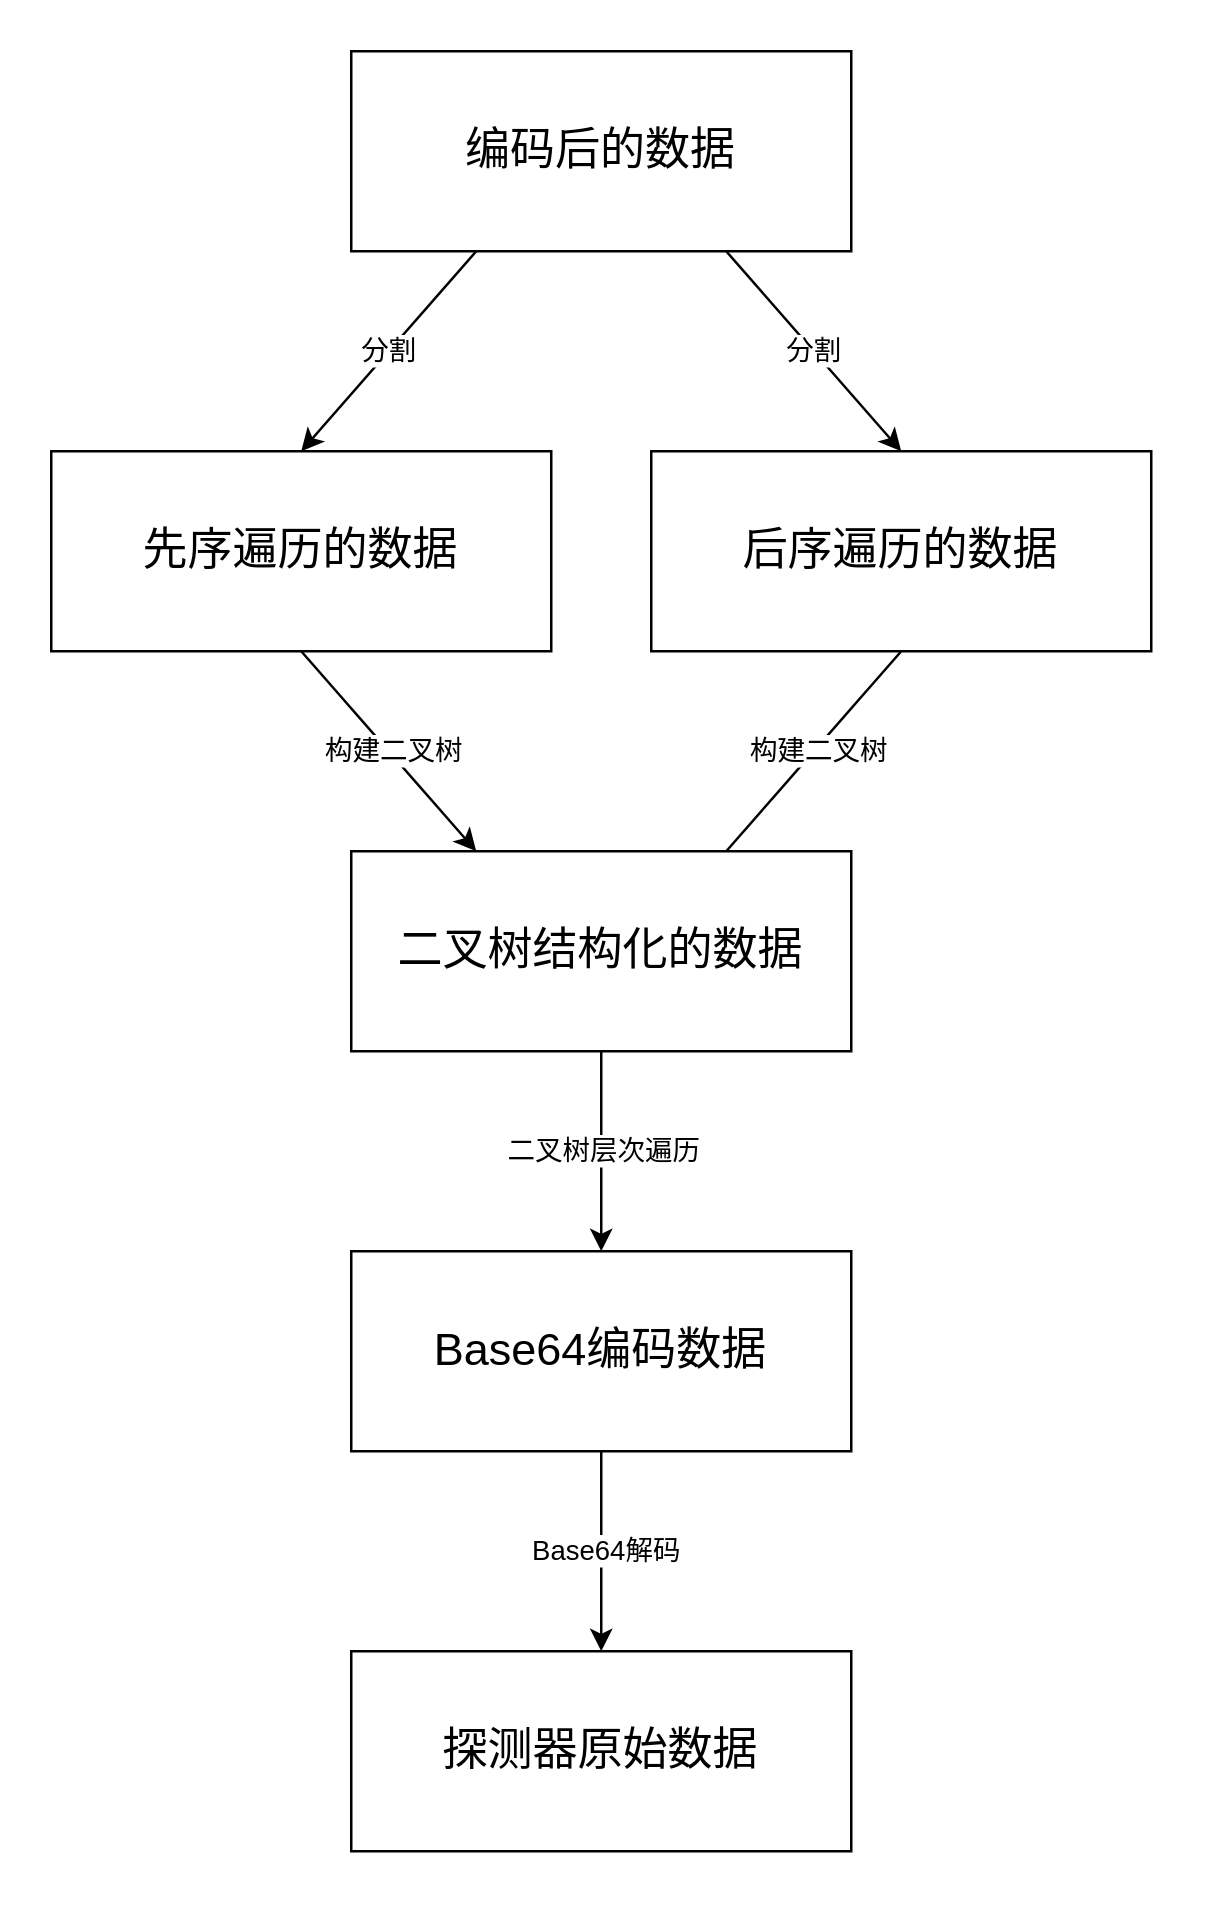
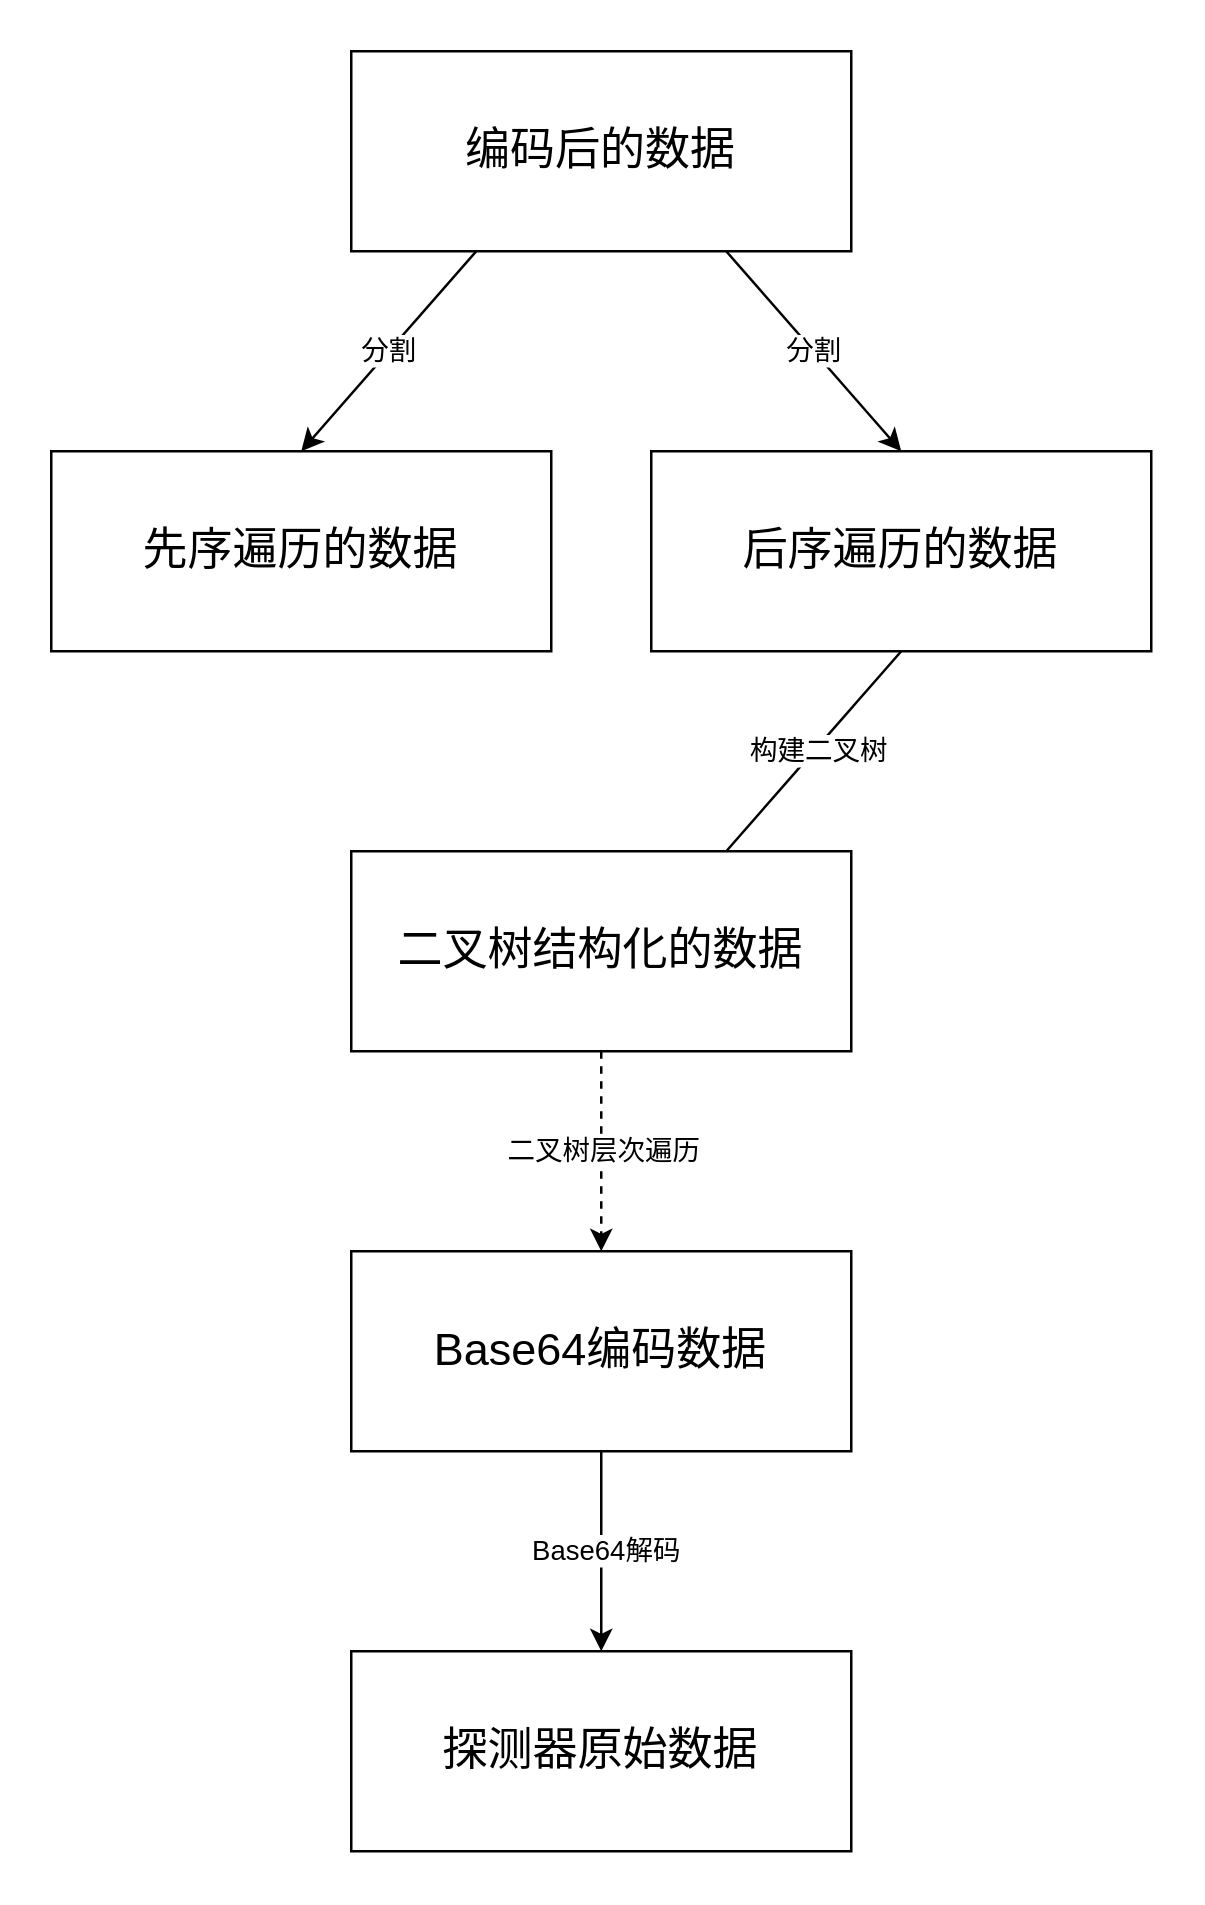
edge "先序遍历的数据" -> "二叉树结构化的数据": removed, label "构建二叉树"
edge "二叉树结构化的数据" -> "Base64编码数据": style solid -> dashed
